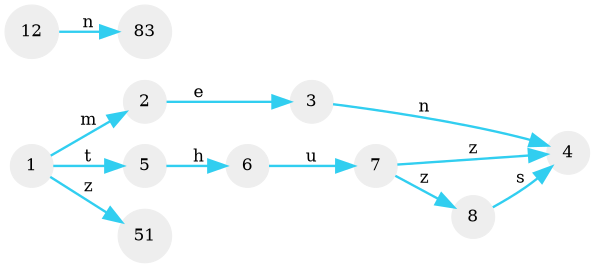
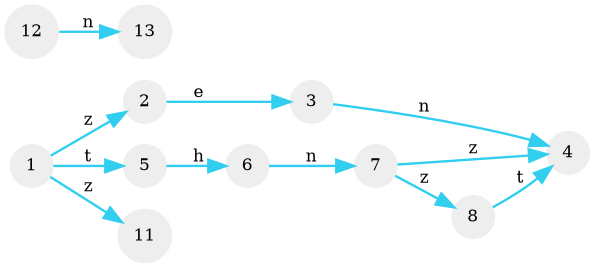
node "83": label "83" -> "13"
edge "1" -> "2": label "m" -> "z"
edge "6" -> "7": label "u" -> "n"
edge "8" -> "4": label "s" -> "t"
node "51": label "51" -> "11"
